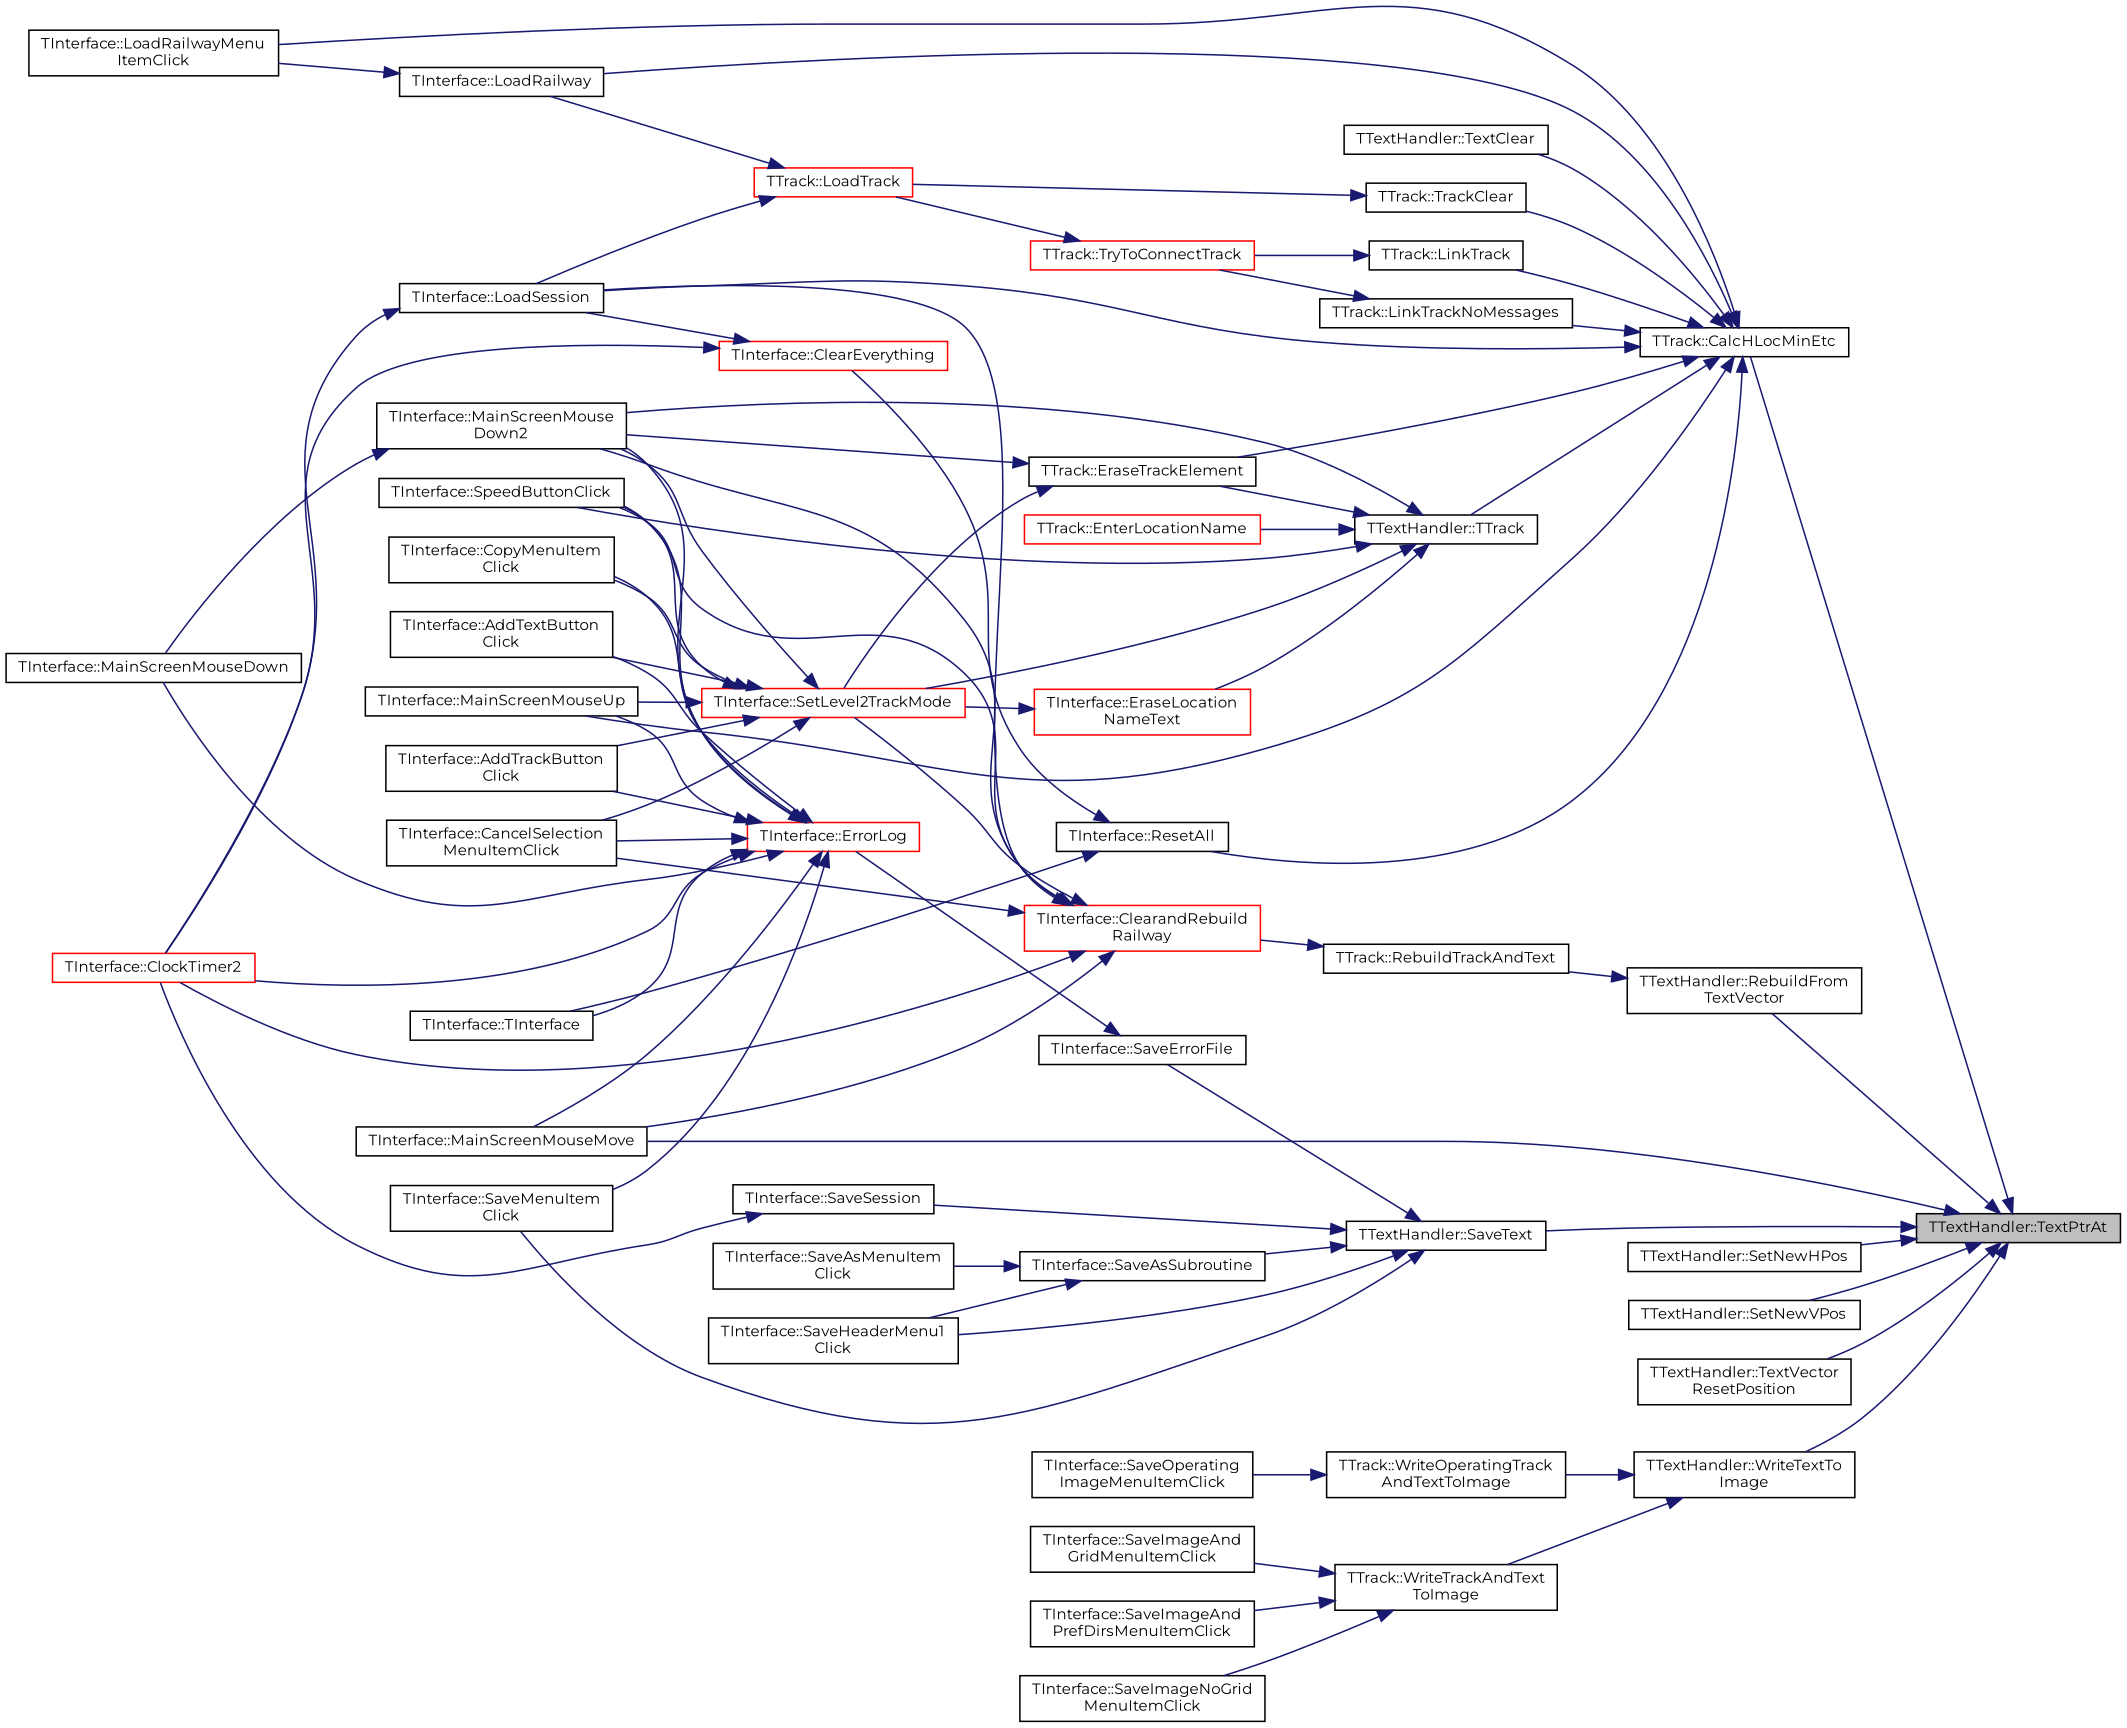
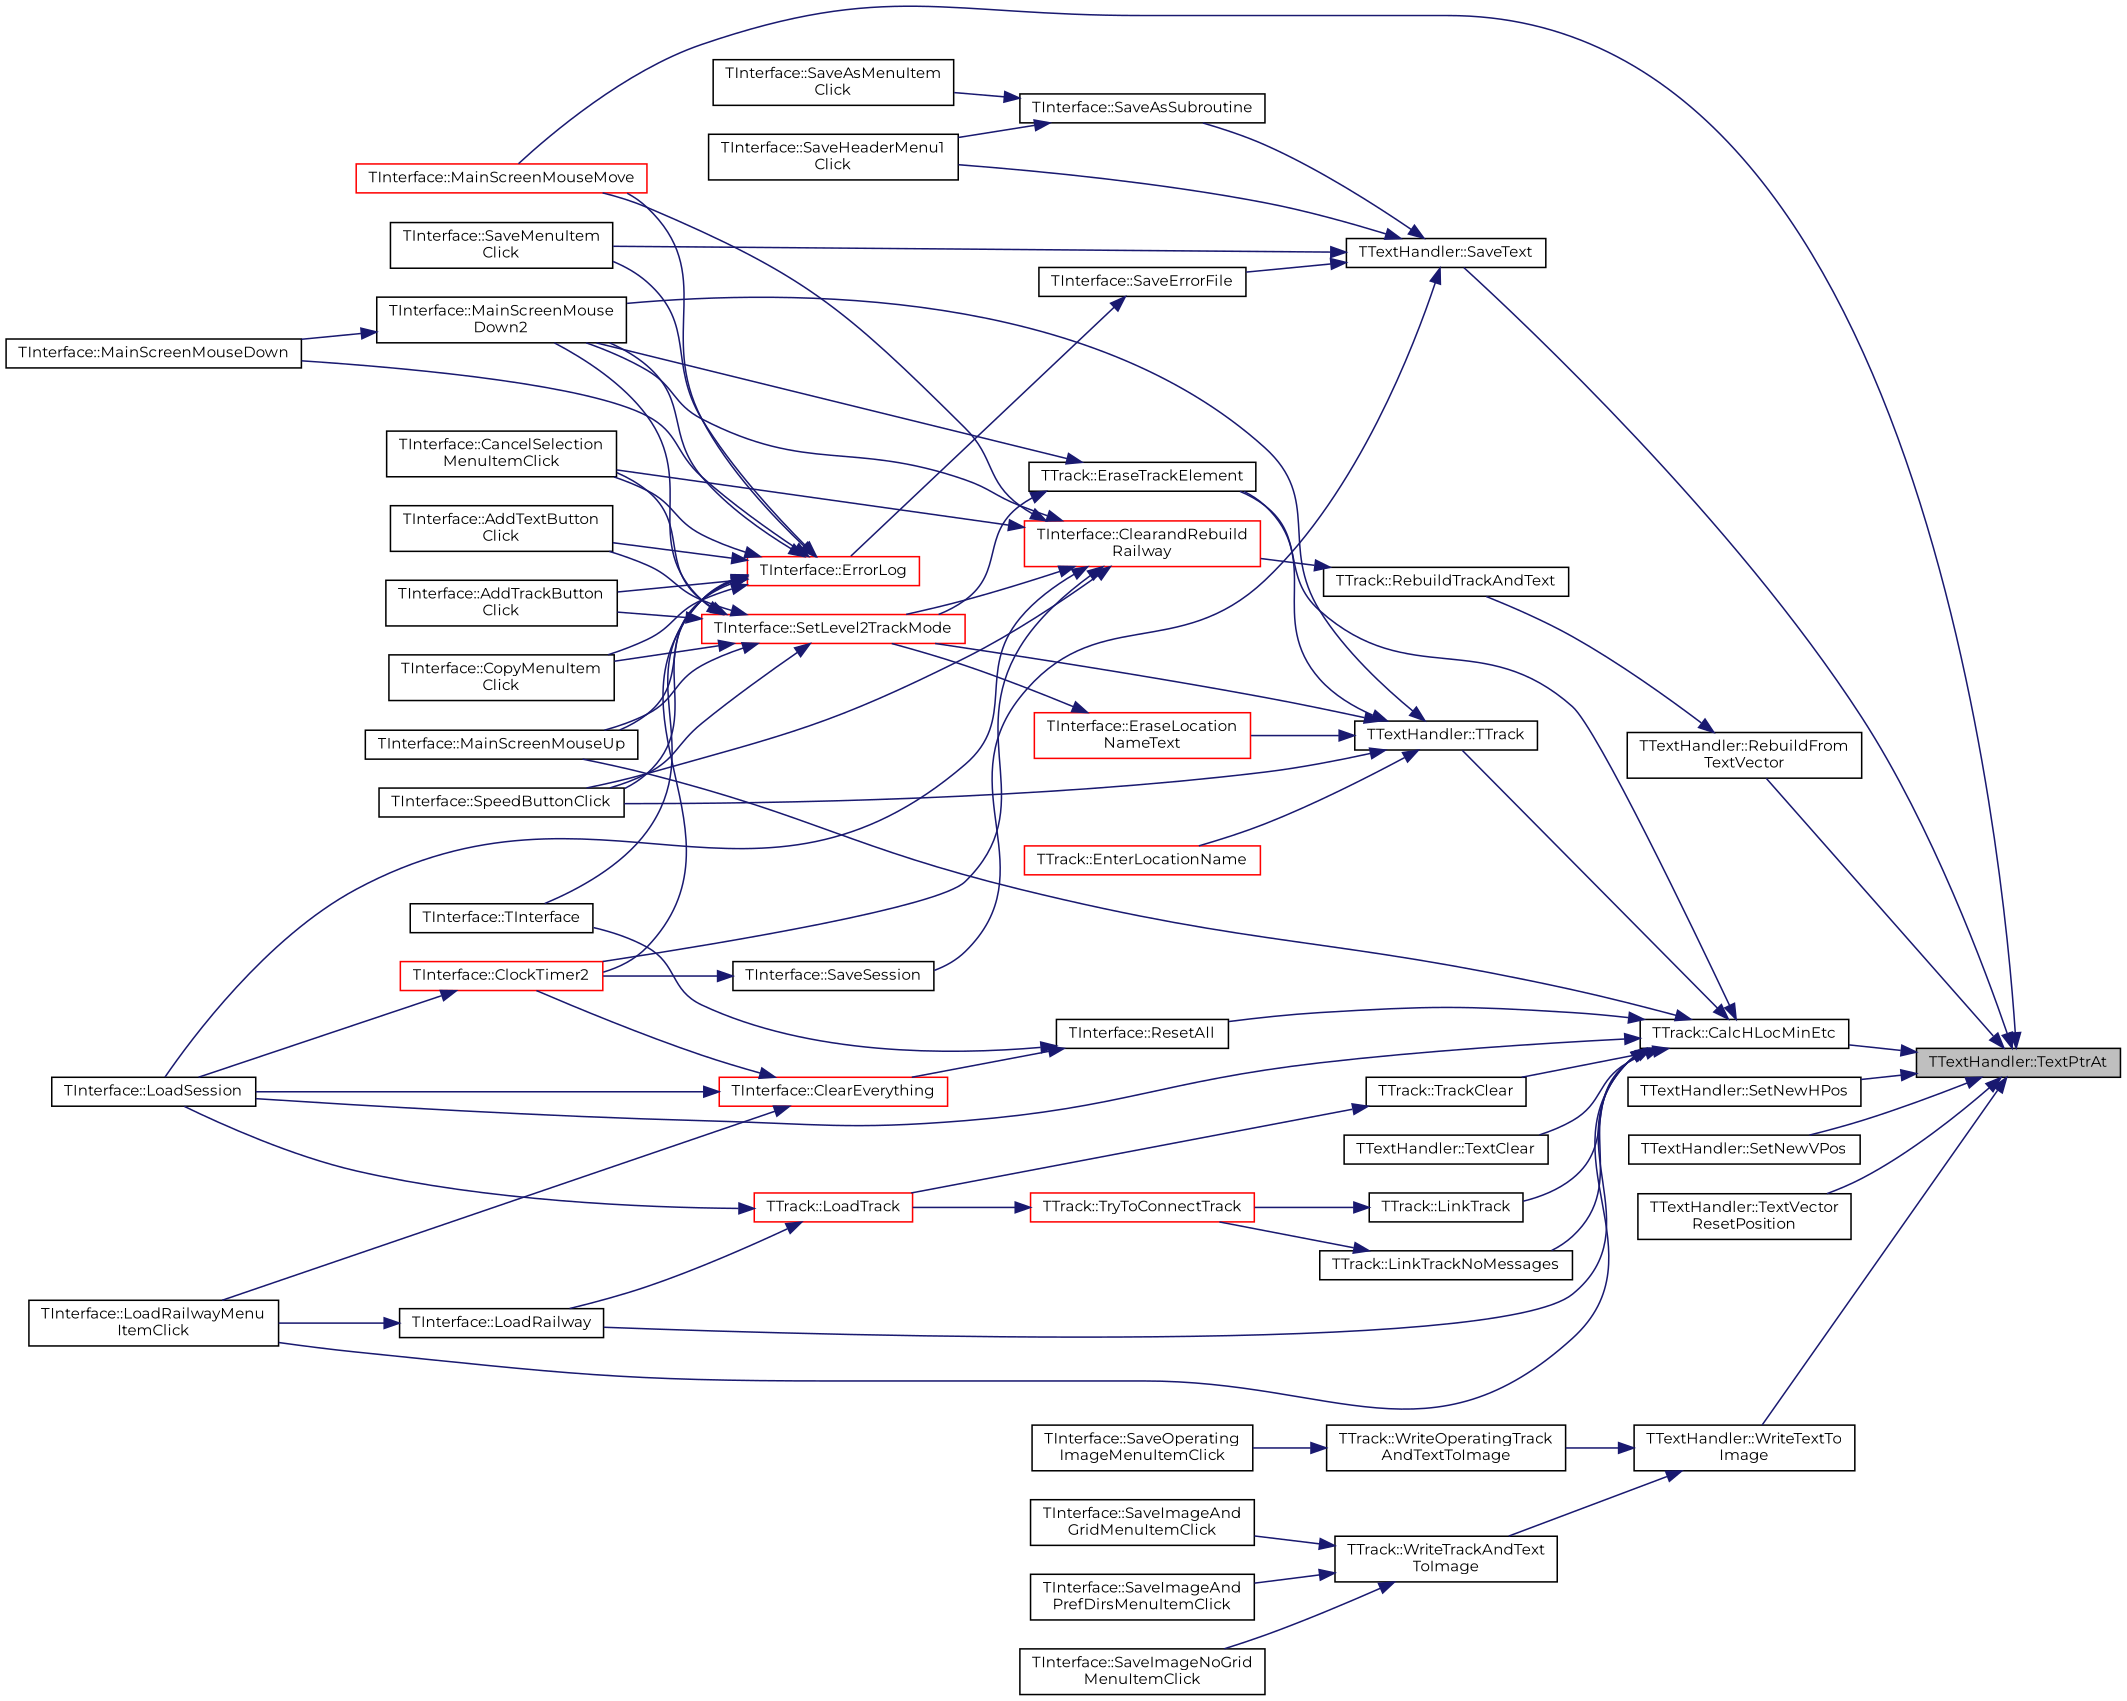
edge "TInterface::ClockTimer2" -> "TInterface::LoadSession": reversed
node "TInterface::MainScreenMouseMove": color black -> red
edge "TInterface::LoadRailwayMenu ItemClick" -> "TInterface::ClearEverything": added
